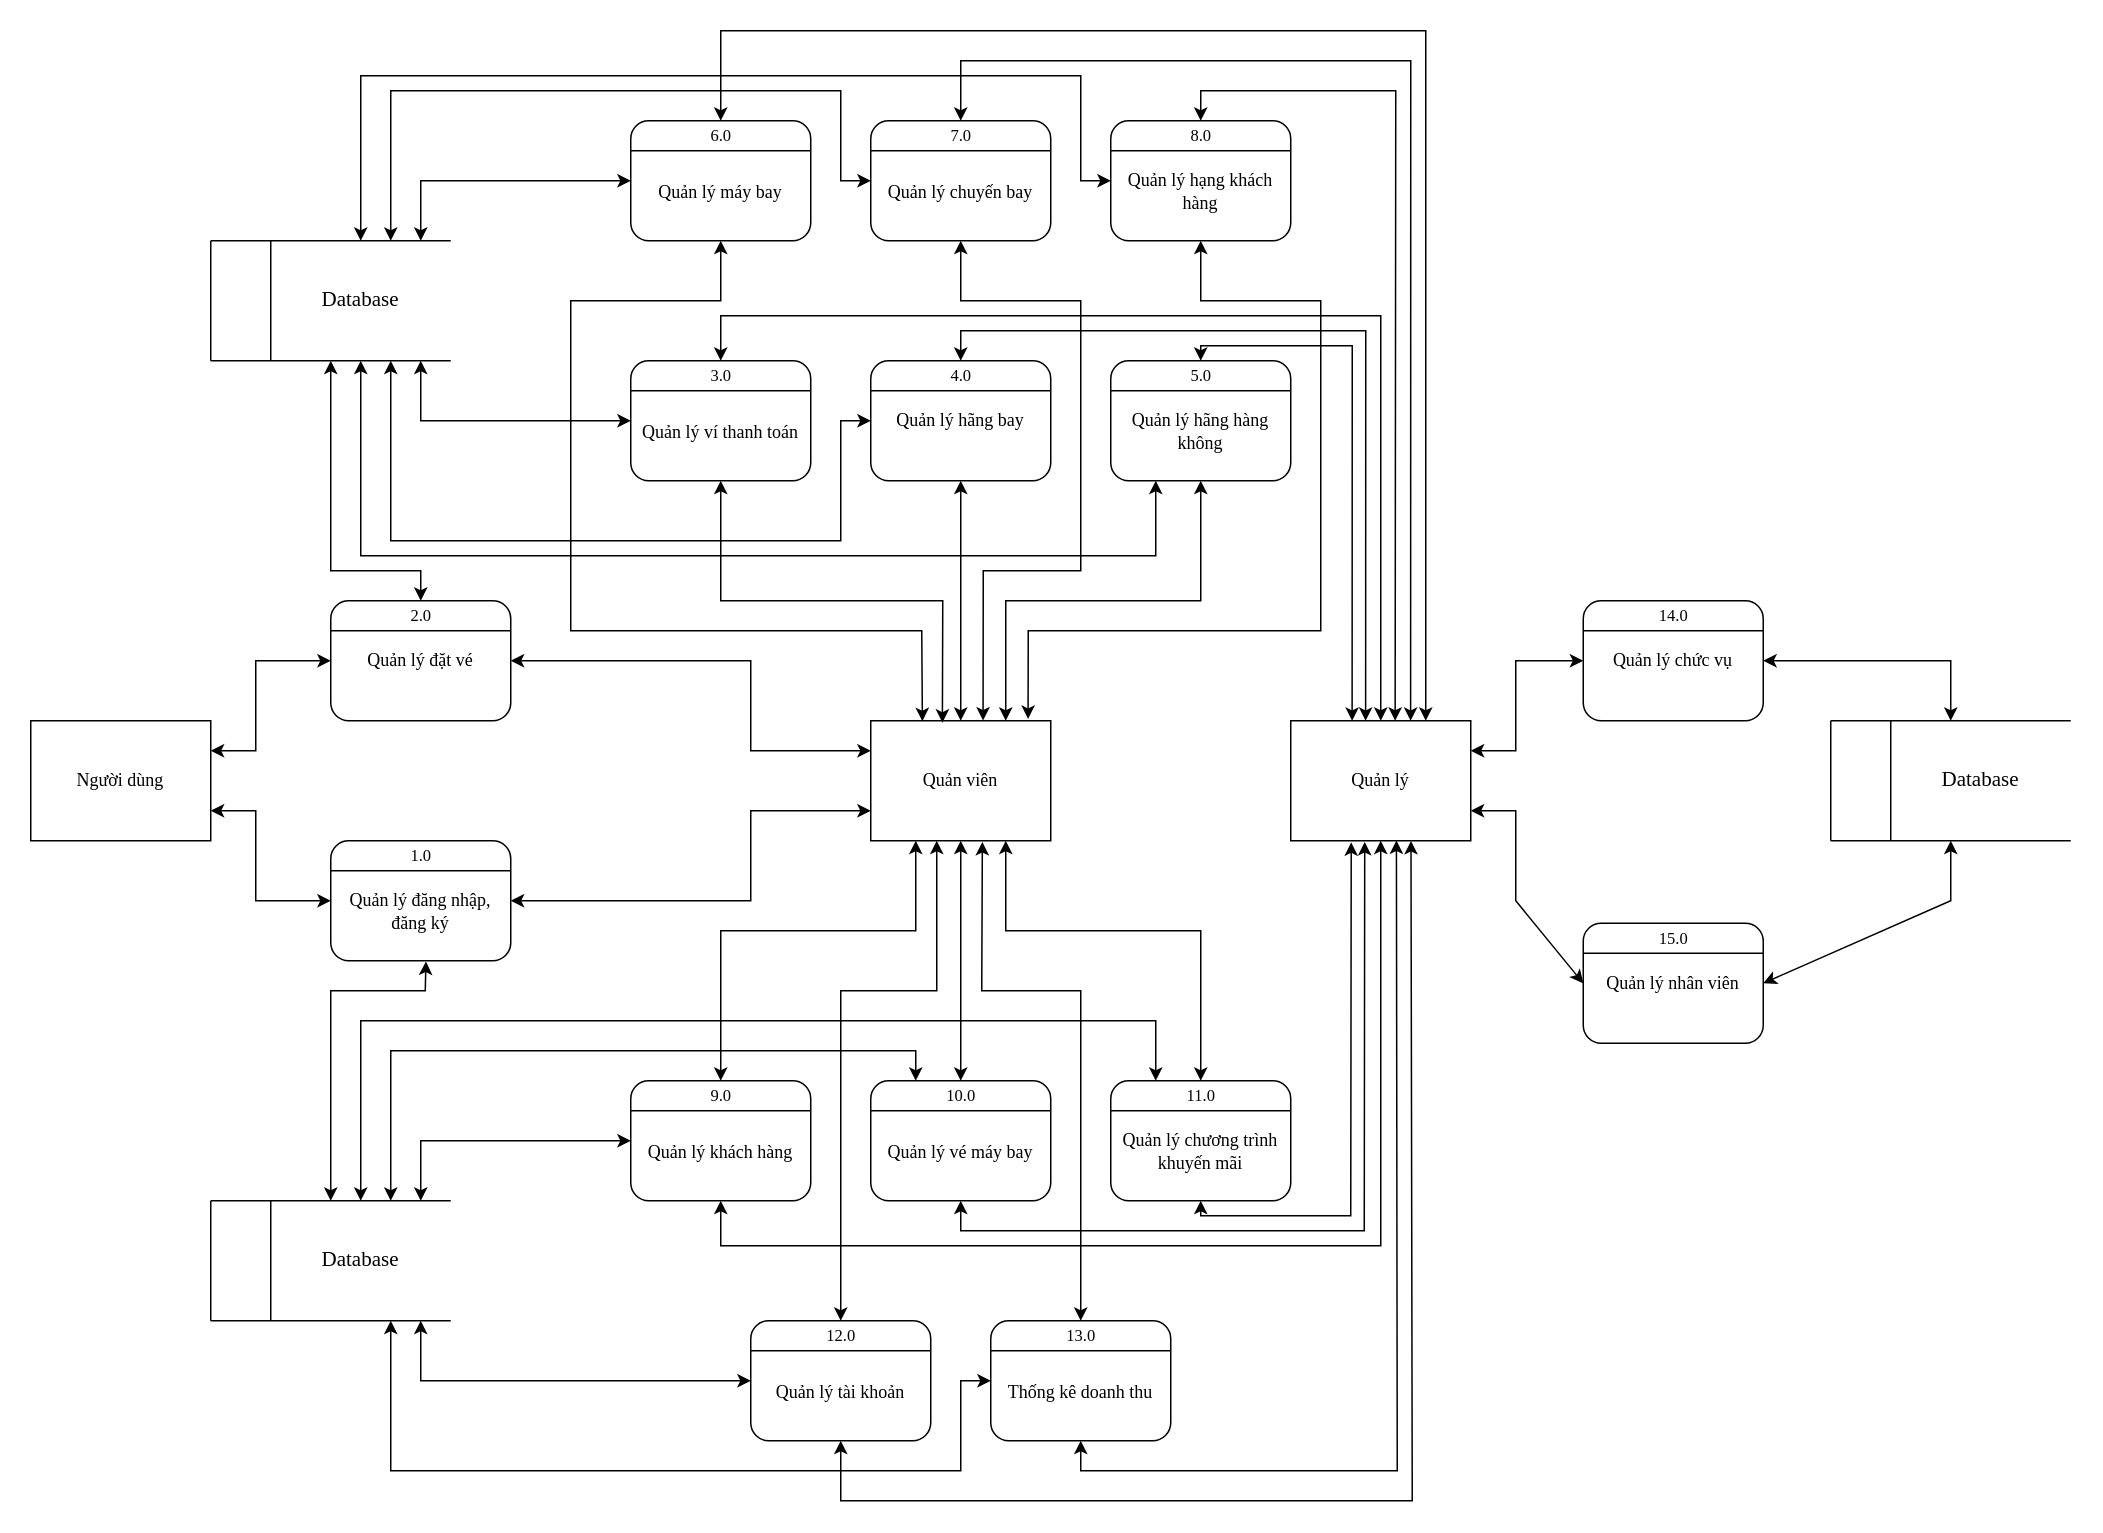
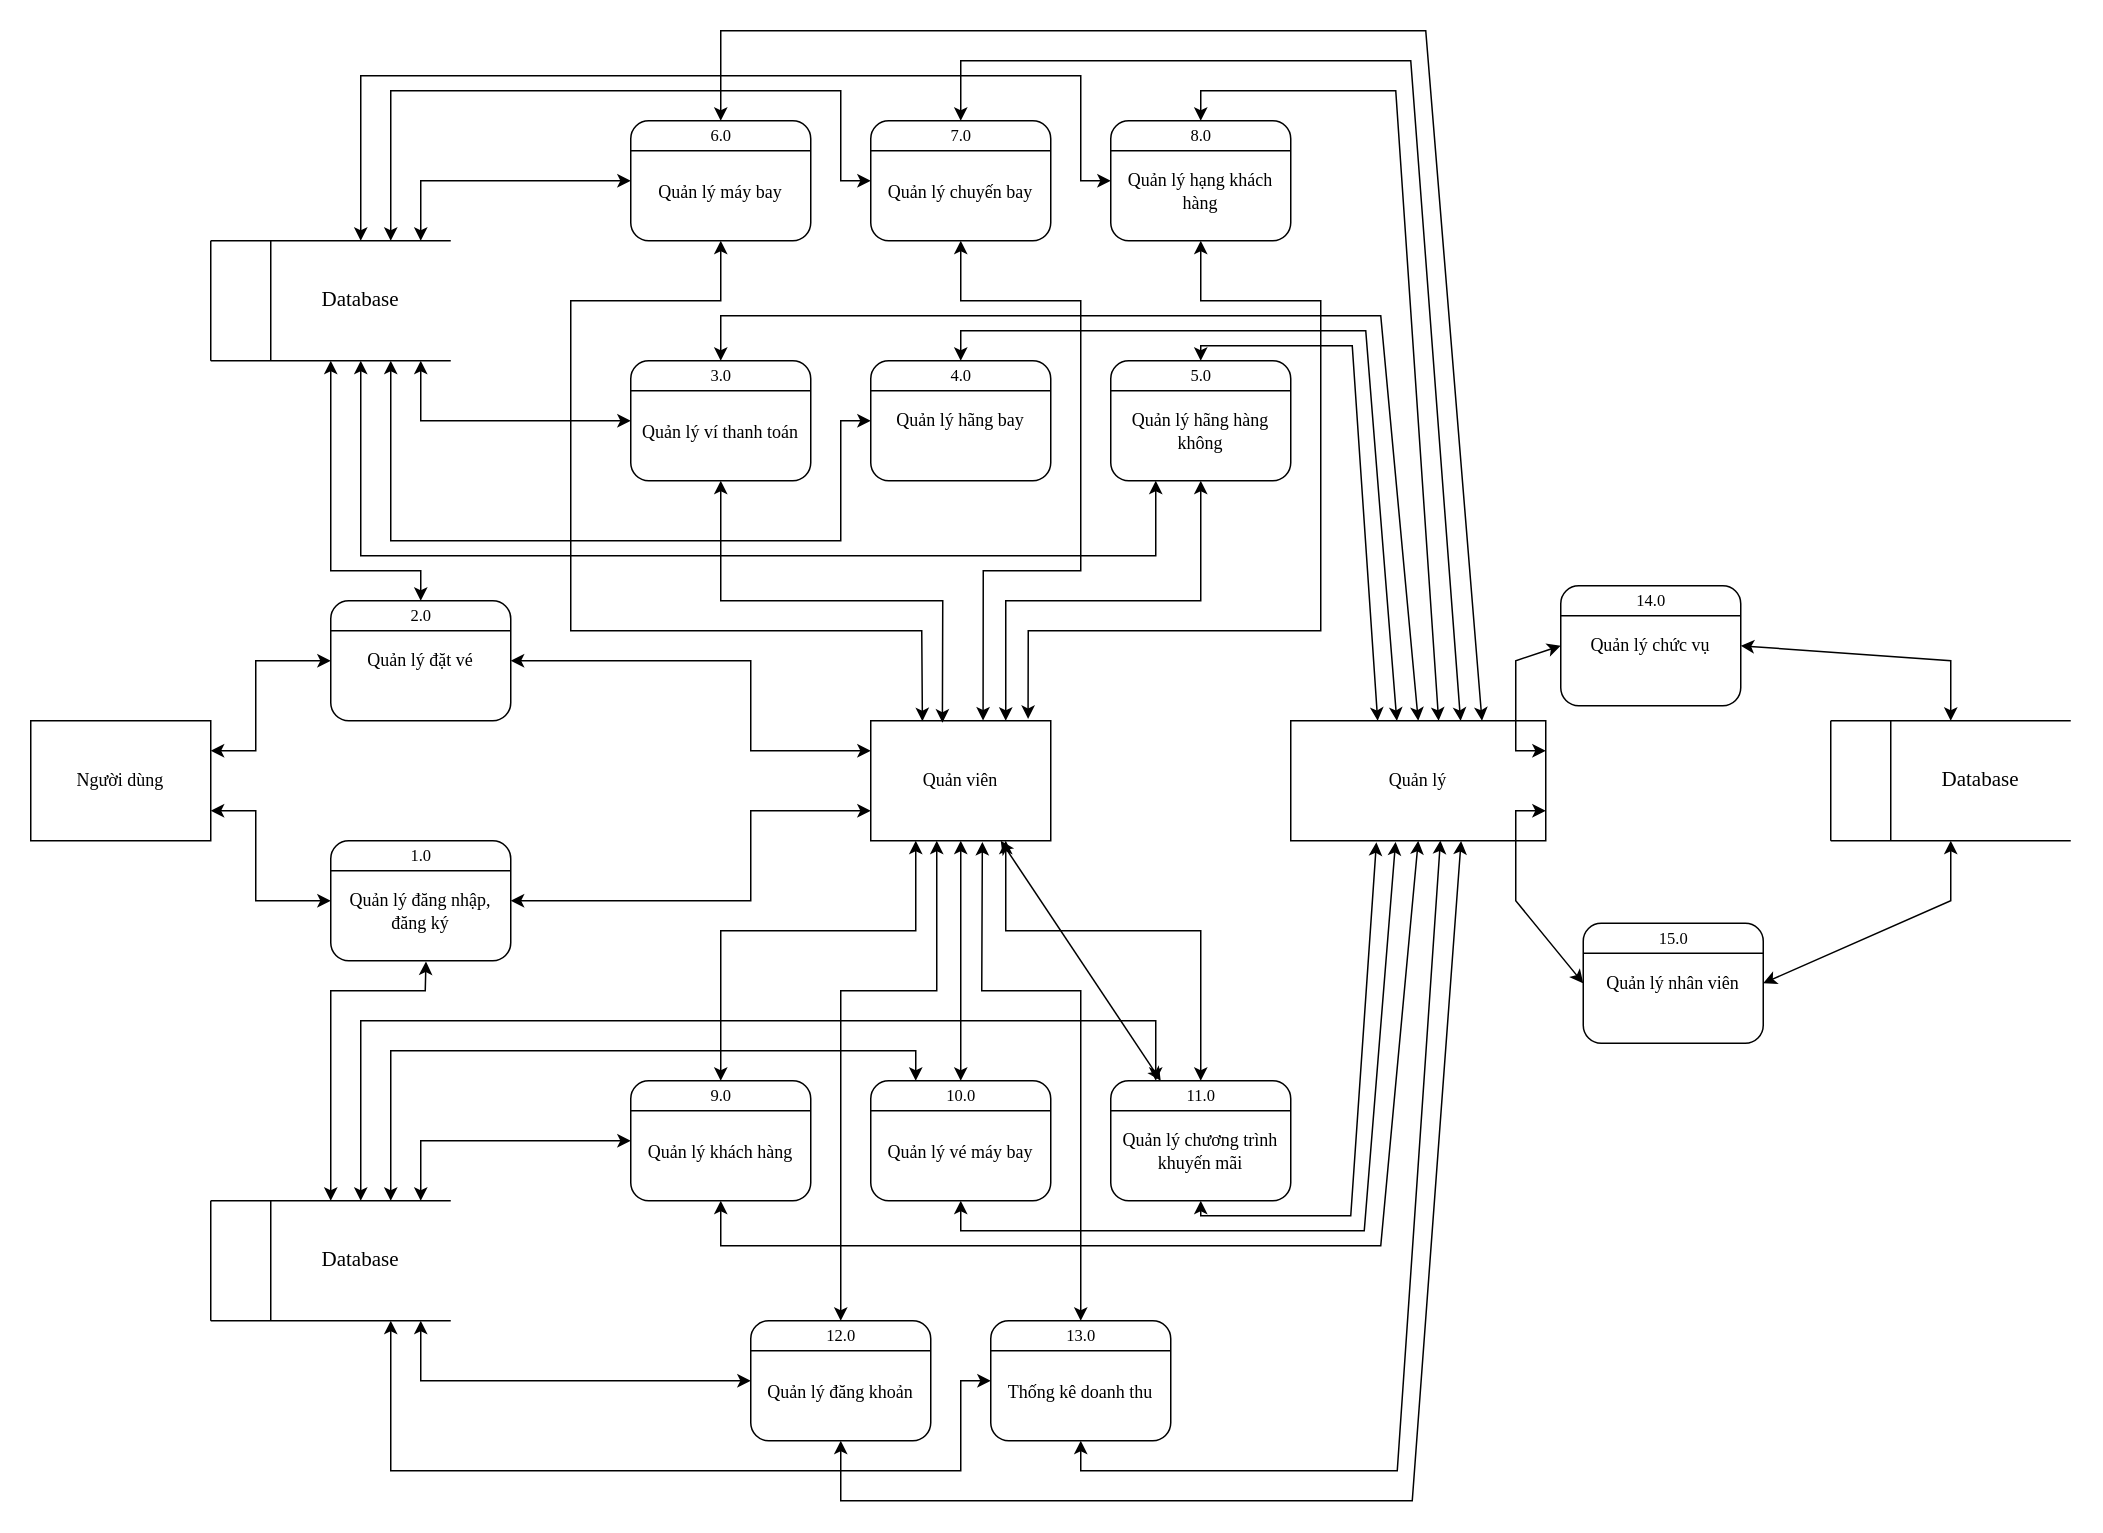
edge "Quản lý hãng bay" -- "Quản viên": now "Quản lý chương trình khuyến mãi" -- "Quản viên"
node "Quản lý chức vụ": moved (1673, 661) -> (1651, 646)
node "Quản lý": size 180x120 -> 255x120
node "Quản lý tài khoản": label "Quản lý tài khoản" -> "Quản lý đăng khoản"
